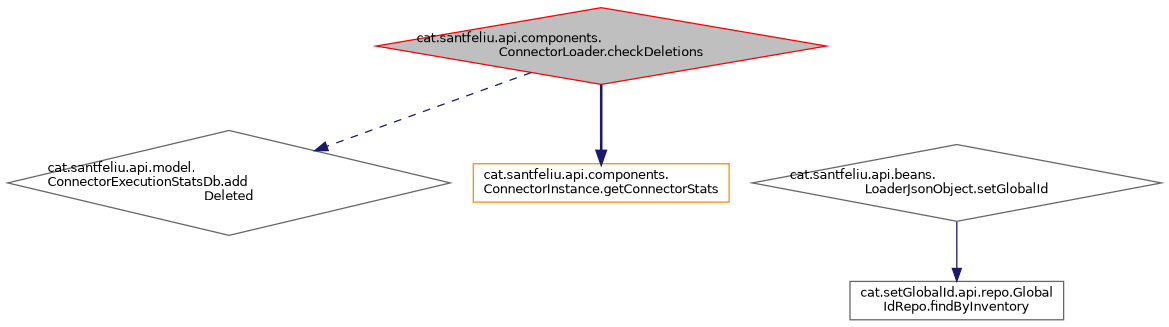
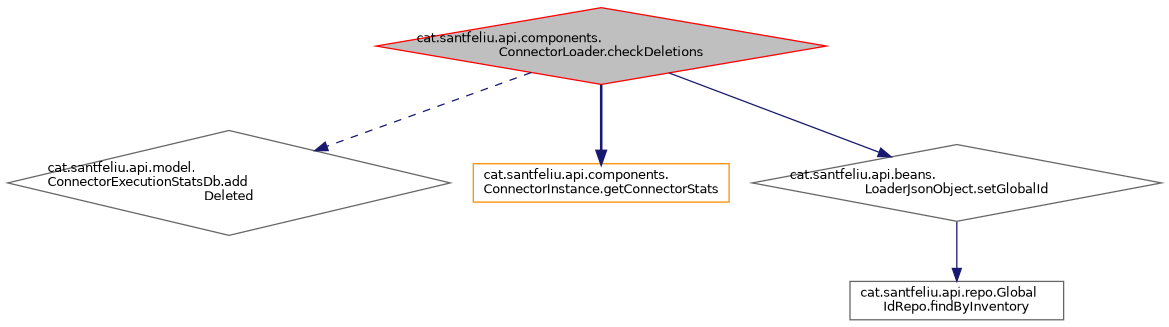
edge "cat.santfeliu.api.components. ConnectorLoader.checkDeletions" -> "cat.santfeliu.api.beans. LoaderJsonObject.setGlobalId": added
node "cat.setGlobalId.api.repo.Global IdRepo.findByInventory": label "cat.setGlobalId.api.repo.Global IdRepo.findByInventory" -> "cat.santfeliu.api.repo.Global IdRepo.findByInventory"
